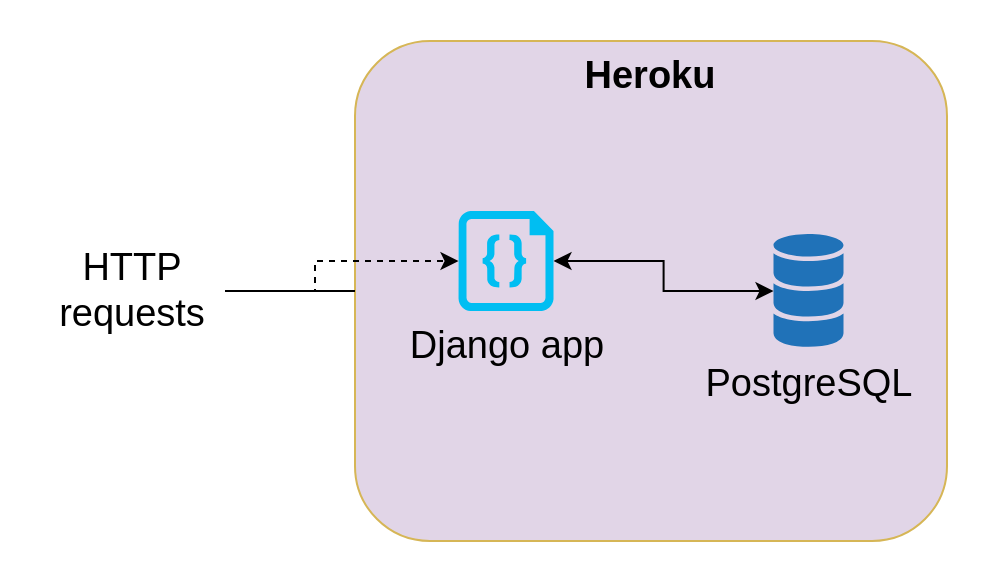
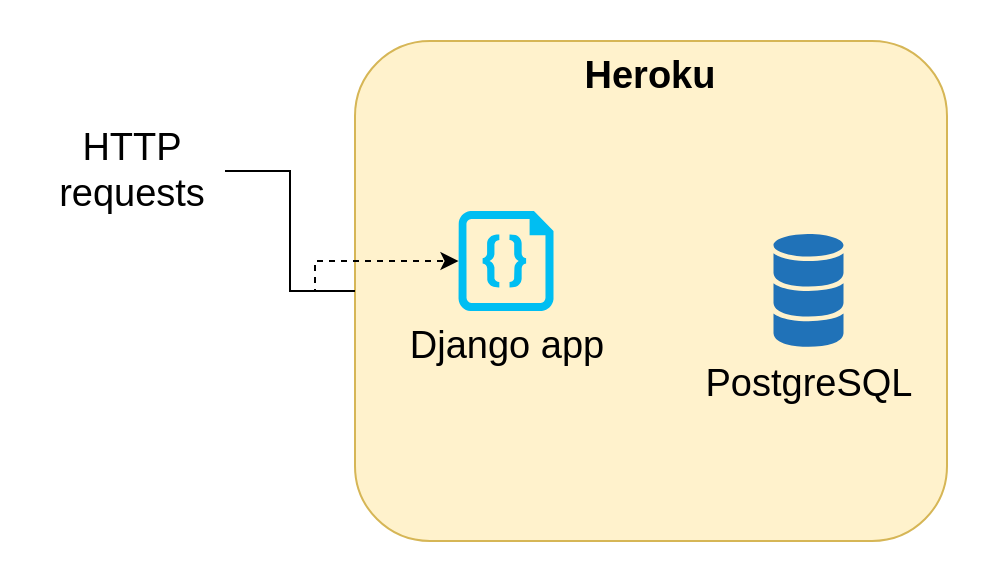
edge "Django app" -- "PostgreSQL": removed
node "HTTP requests": moved (133, 291) -> (133, 171)
node "Heroku": fillcolor #e1d5e7 -> #fff2cc
